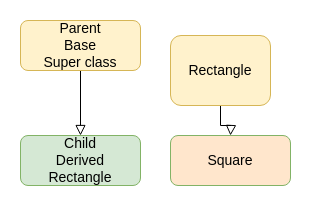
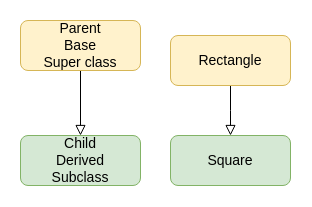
node "Rectangle": size 100x70 -> 120x50
node "ChildDerivedRectangle": label "ChildDerivedRectangle" -> "ChildDerivedSubclass"
node "Square": fillcolor #ffe6cc -> #d5e8d4
